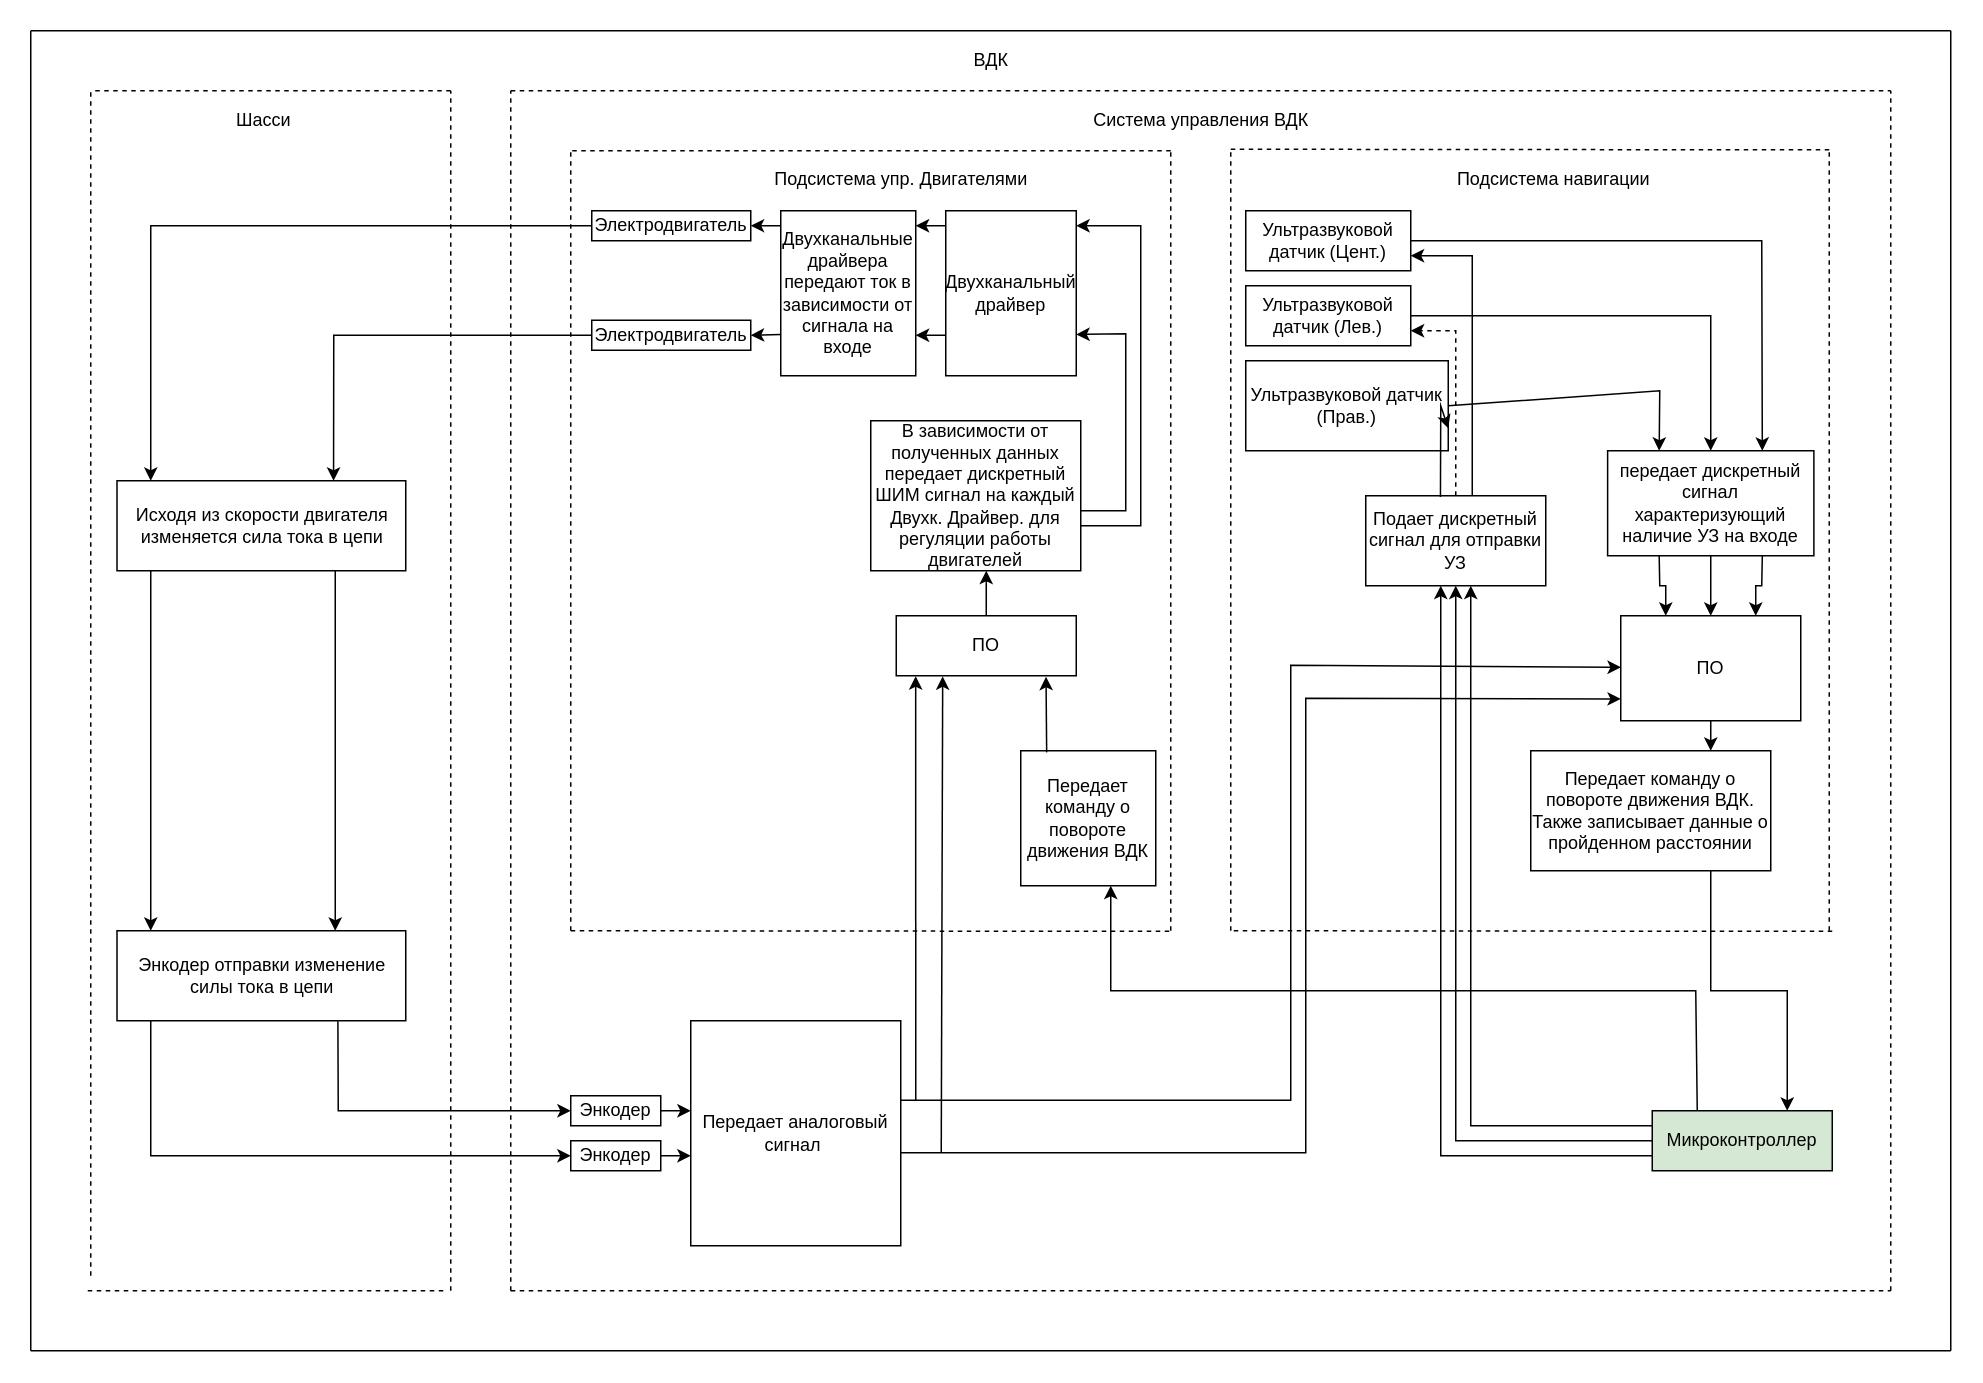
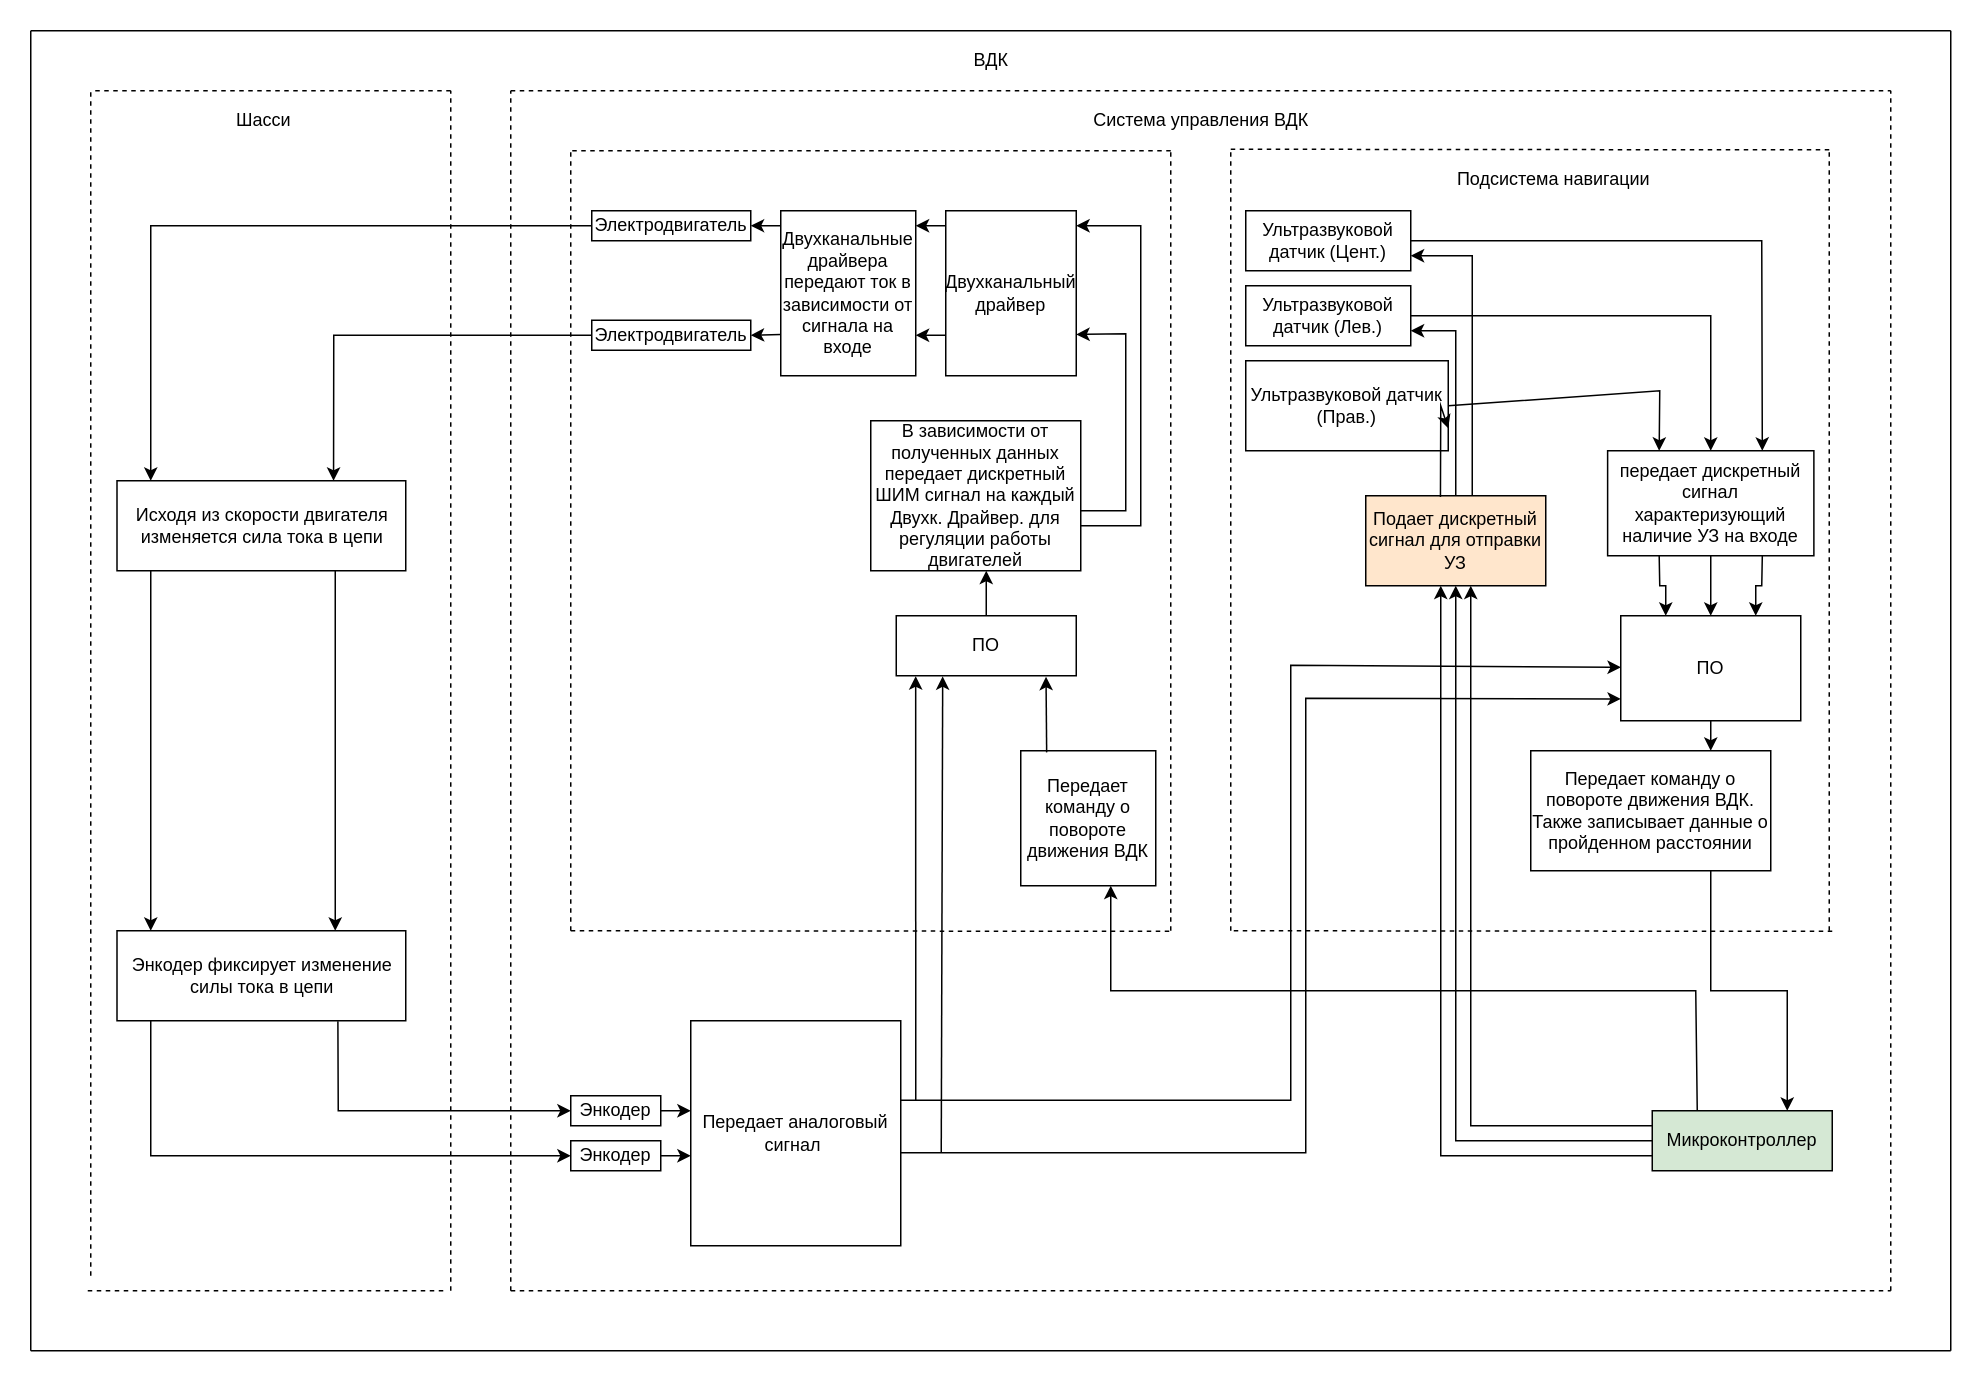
node "Подсистема упр. Двигателями": removed
edge "Подает дискретный сигнал для отправки УЗ" -> "Ультразвуковой датчик (Лев.)": style dashed -> solid
node "Подает дискретный сигнал для отправки УЗ": fillcolor #ffffff -> #ffe6cc
node "Энкодер отправки изменение силы тока в цепи": label "Энкодер отправки изменение силы тока в цепи" -> "Энкодер фиксирует изменение силы тока в цепи"
